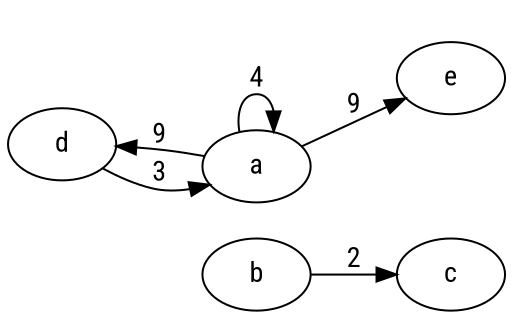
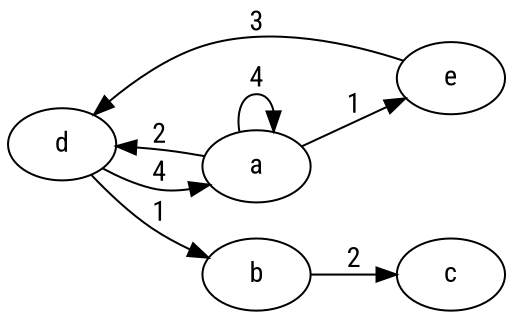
edge "e" -> "d": added, label "3"
edge "a" -> "e": label "9" -> "1"
edge "a" -> "d": label "9" -> "2"
edge "d" -> "a": label "3" -> "4"
edge "d" -> "b": added, label "1"
